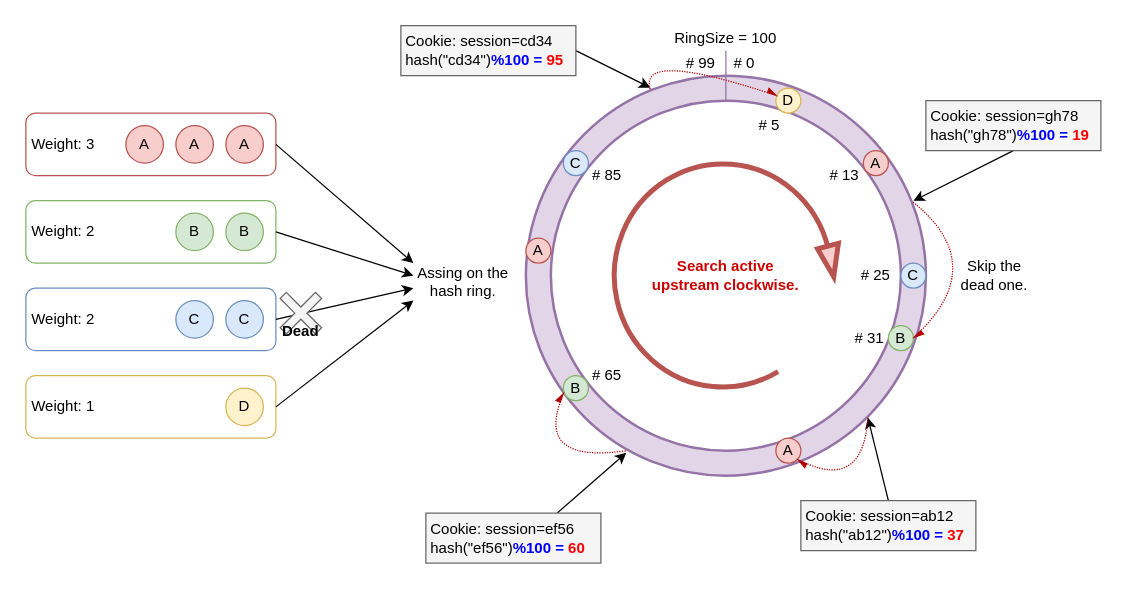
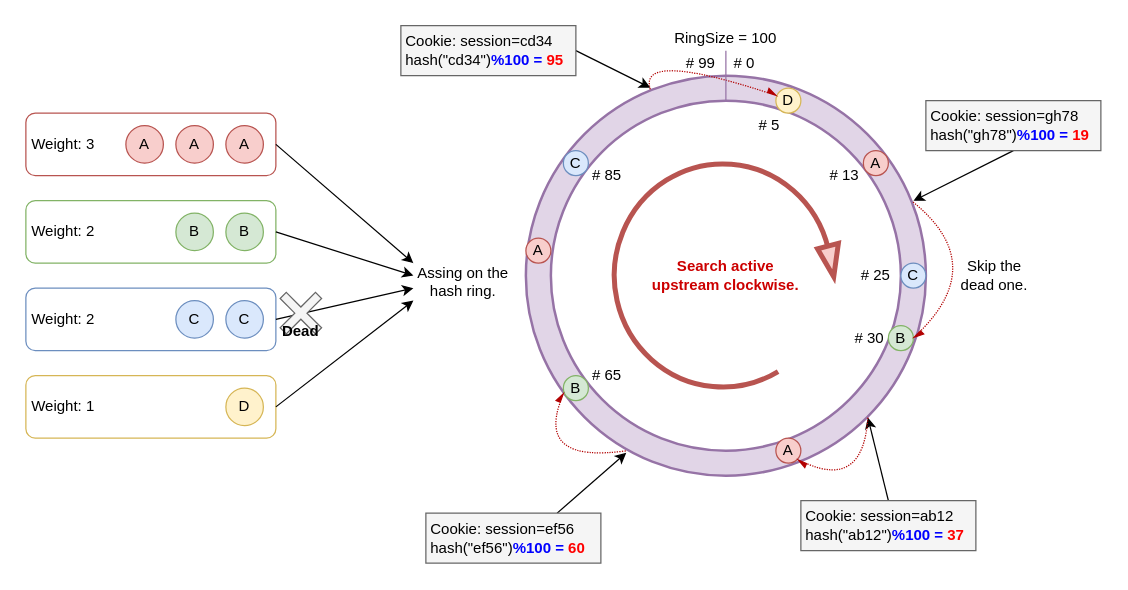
node "# 31": label "# 31" -> "# 30"
